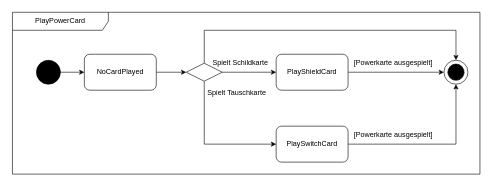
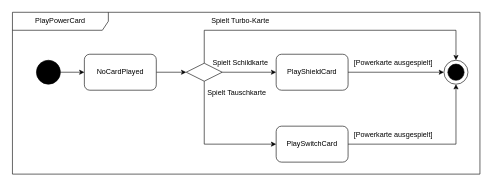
node "Spielt Turbo-Karte": added
